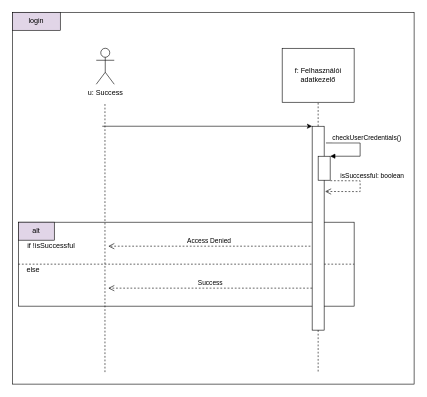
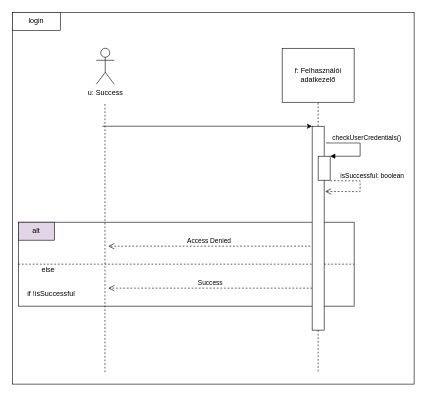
node "login": fillcolor #e1d5e7 -> #ffffff
node "if !isSuccessful": moved (51, 246) -> (51, 294)
node "else": moved (33, 270) -> (48, 270)
